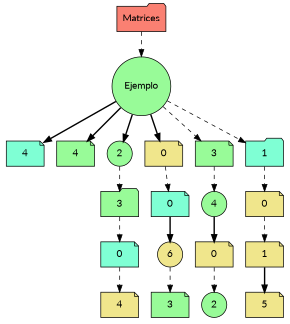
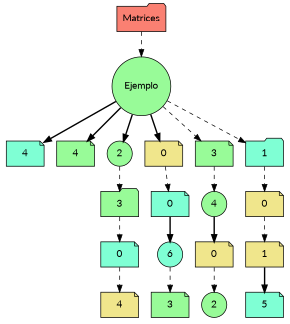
node "6": fillcolor khaki -> aquamarine
node "5": fillcolor khaki -> aquamarine
